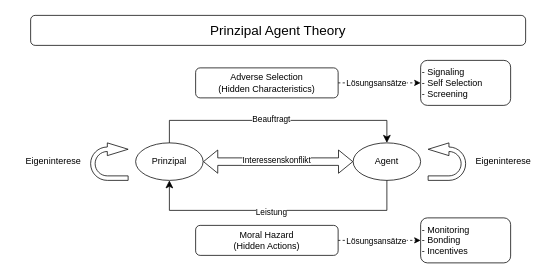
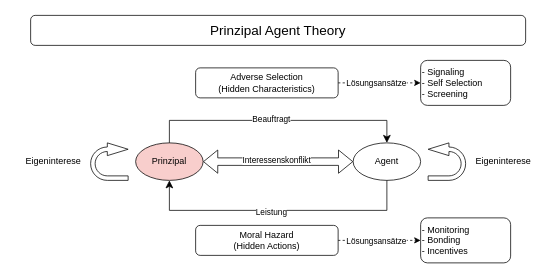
node "Prinzipal": fillcolor #ffffff -> #f8cecc
